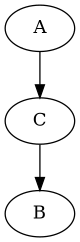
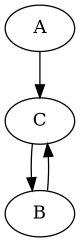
edge "B" -> "C": added
